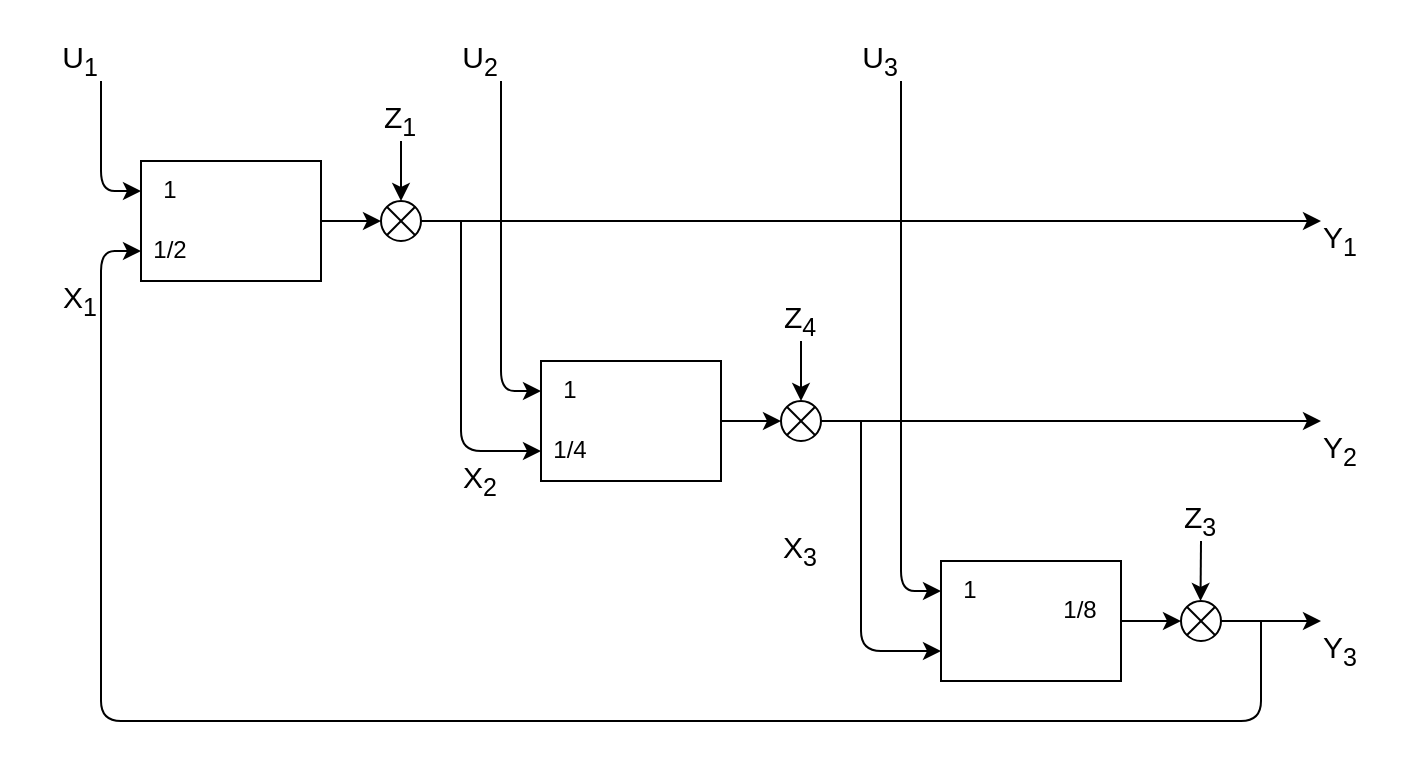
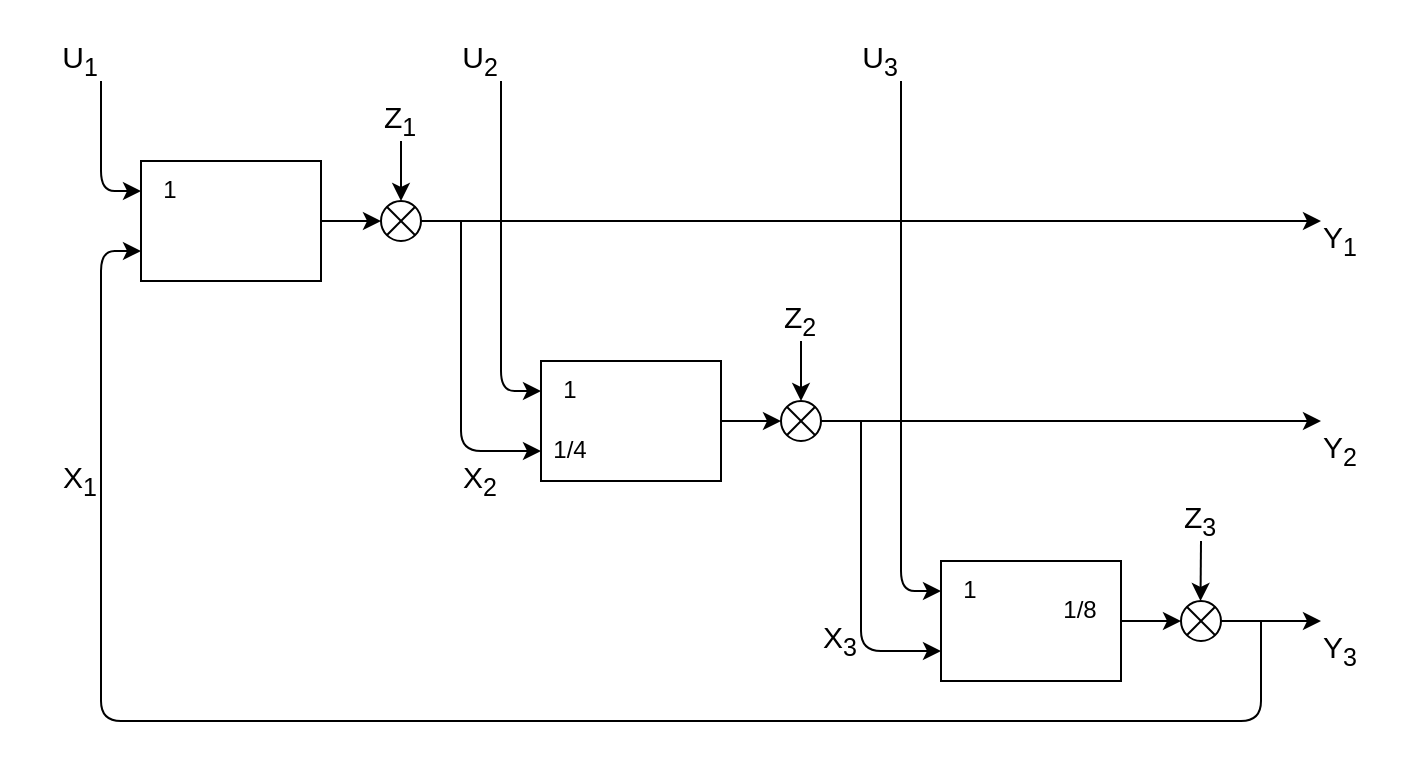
node "1/2": removed
node "X1": moved (81, 301) -> (81, 481)
node "Z4": label "Z4" -> "Z2"
node "X3": moved (801, 551) -> (841, 641)
